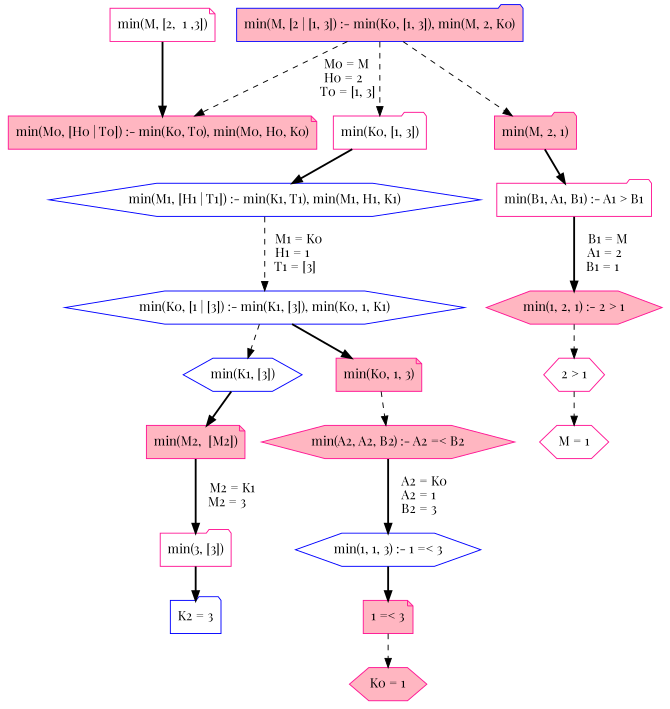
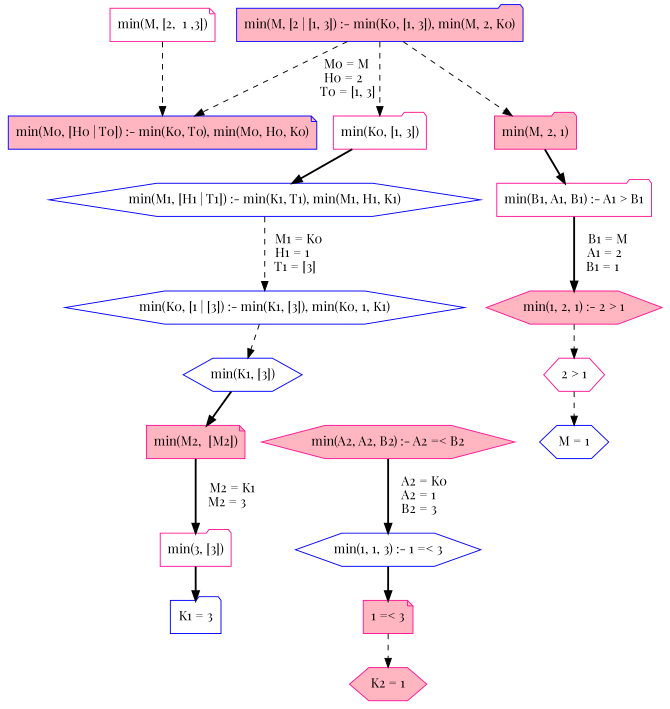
edge "min(M, [2,  1 ,3])" -> "min(M0, [H0 | T0]) :- min(K0, T0), min(M0, H0, K0)": style bold -> dashed
node "min(M0, [H0 | T0]) :- min(K0, T0), min(M0, H0, K0)": color deeppink -> blue
node "min(K0, 1, 3)": removed
node "M = 1": color deeppink -> blue
node "K2 = 3": label "K2 = 3" -> "K1 = 3"
node "K0 = 1": label "K0 = 1" -> "K2 = 1"
